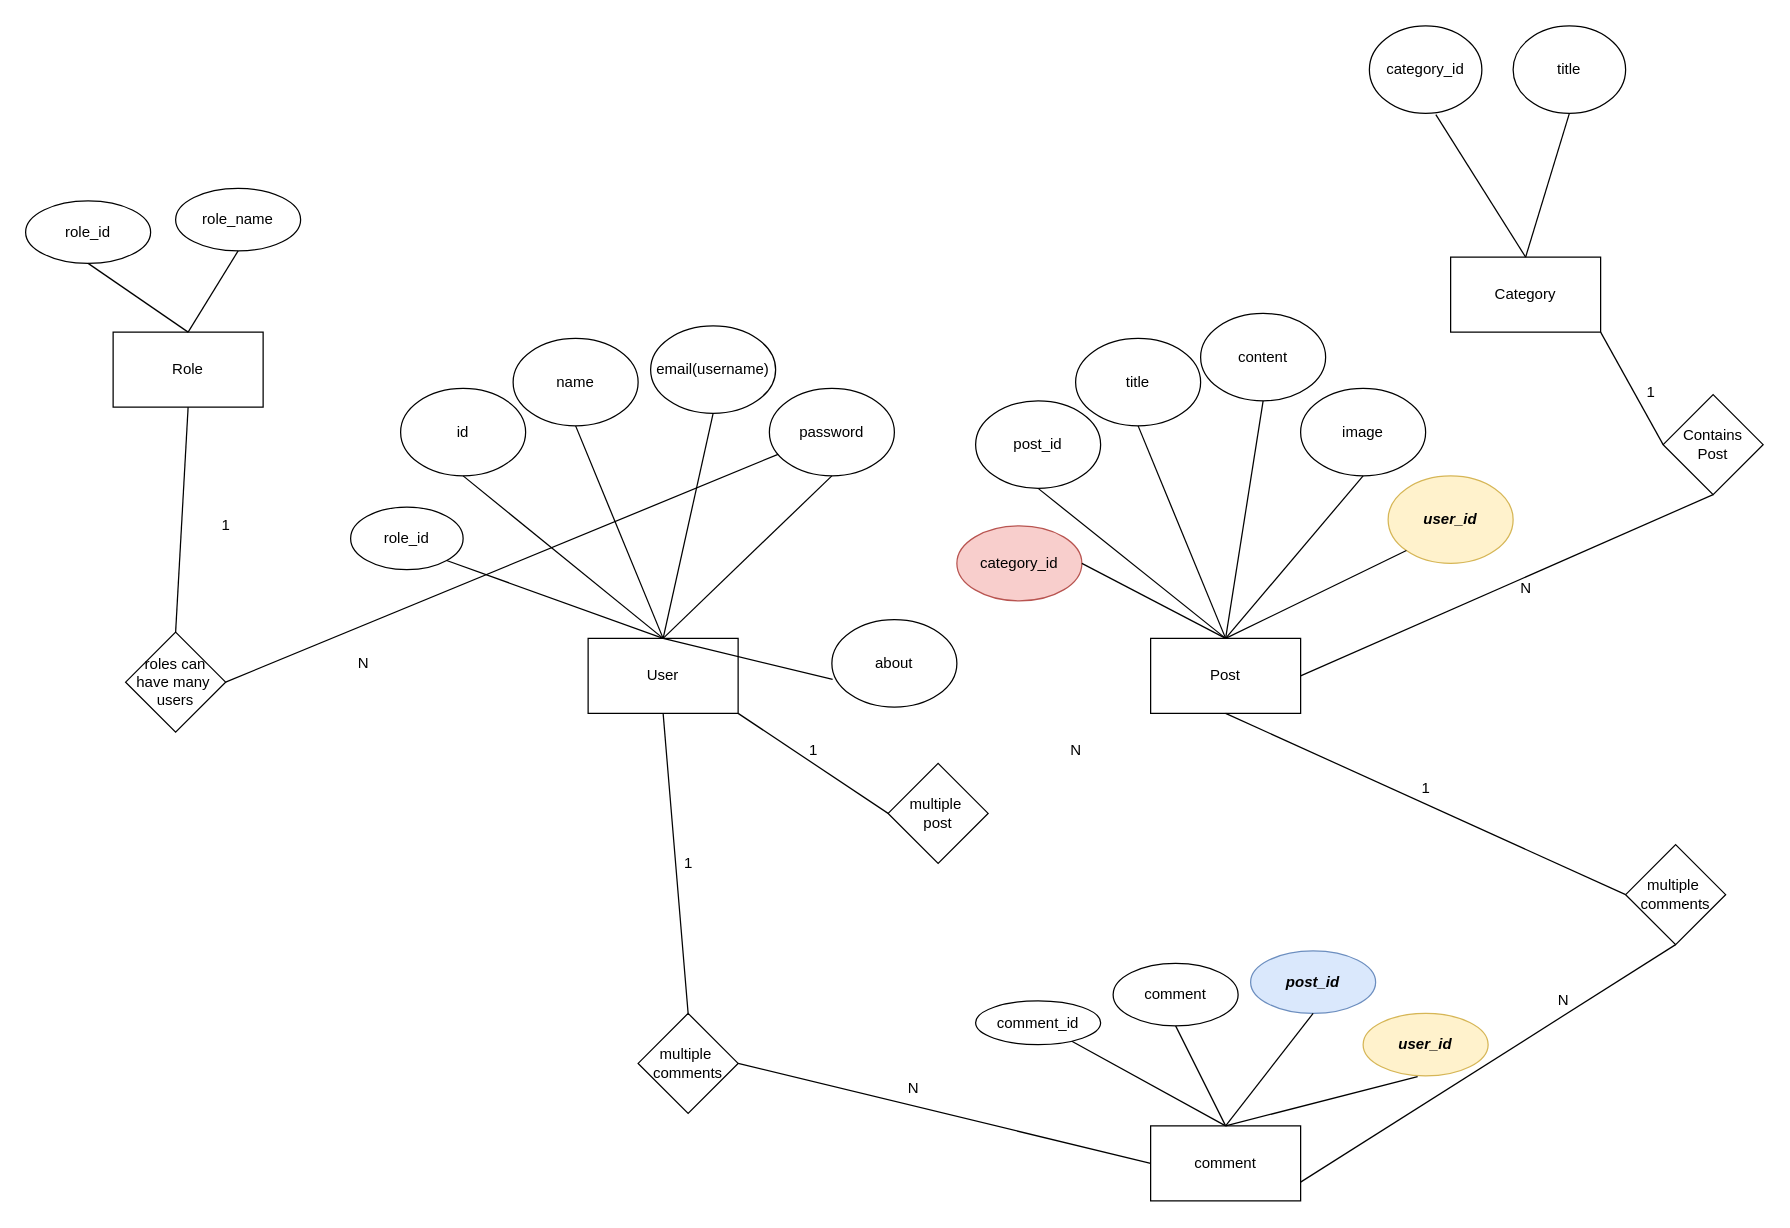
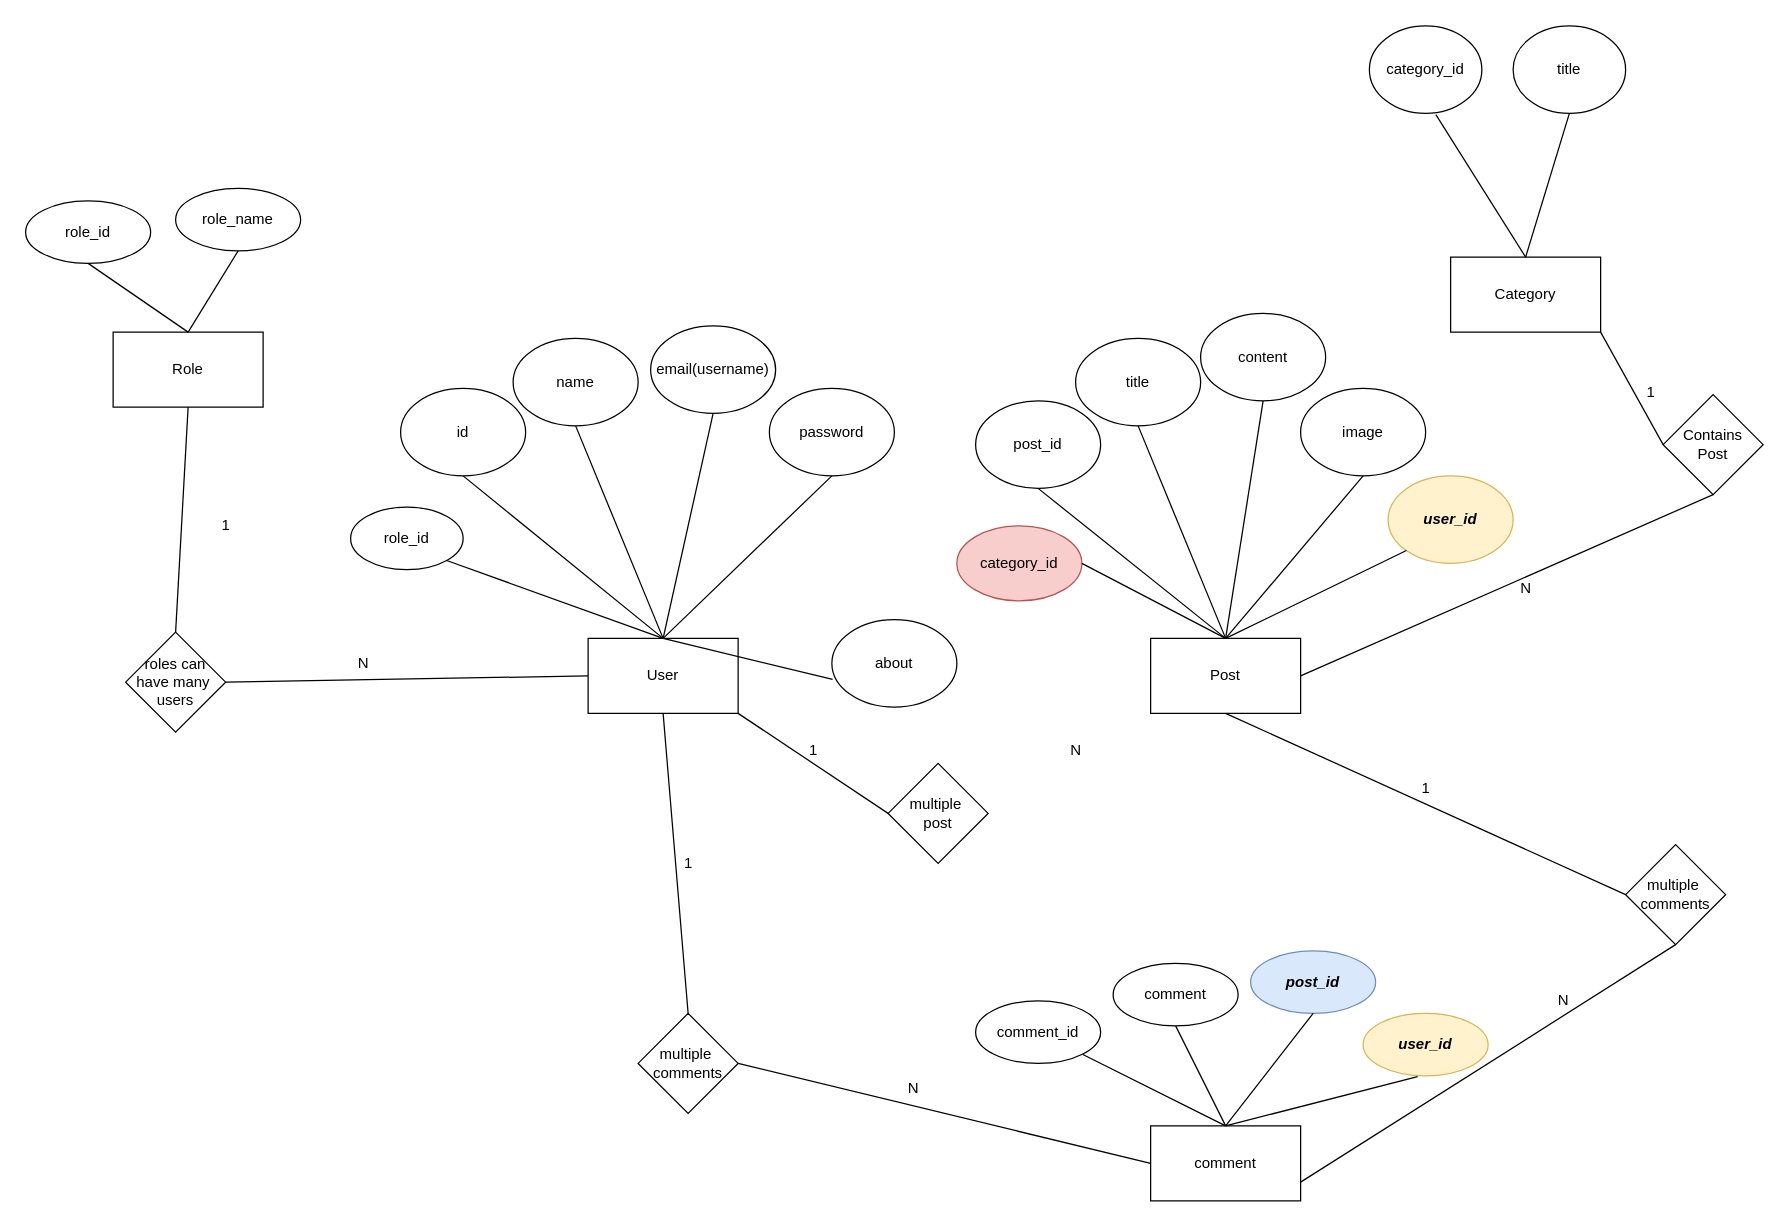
edge "password" -- "roles can have many users": now "User" -- "roles can have many users"
node "comment_id": size 125x44 -> 125x63
